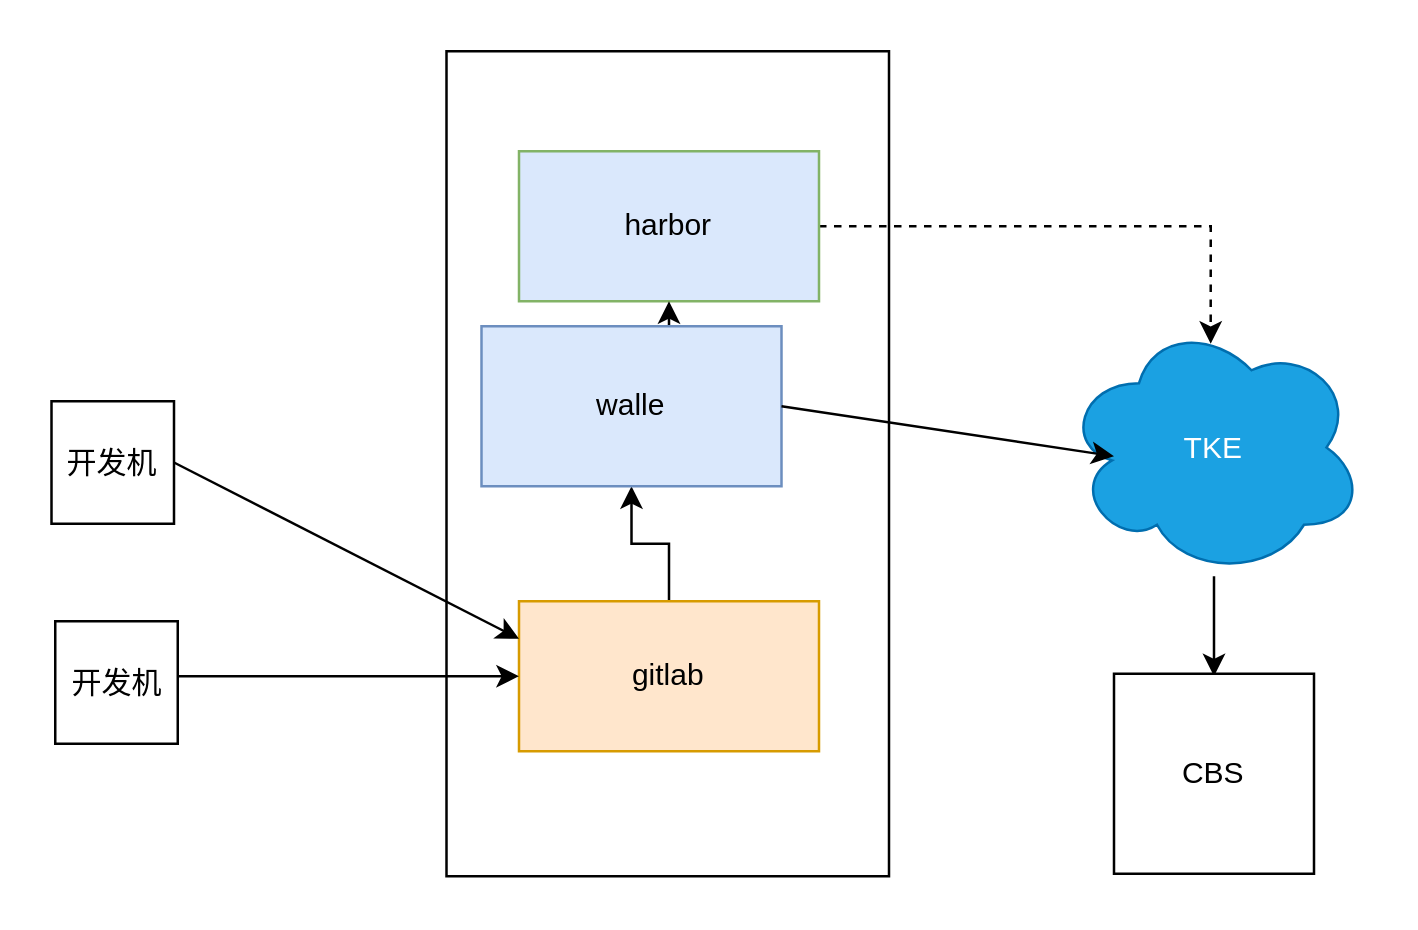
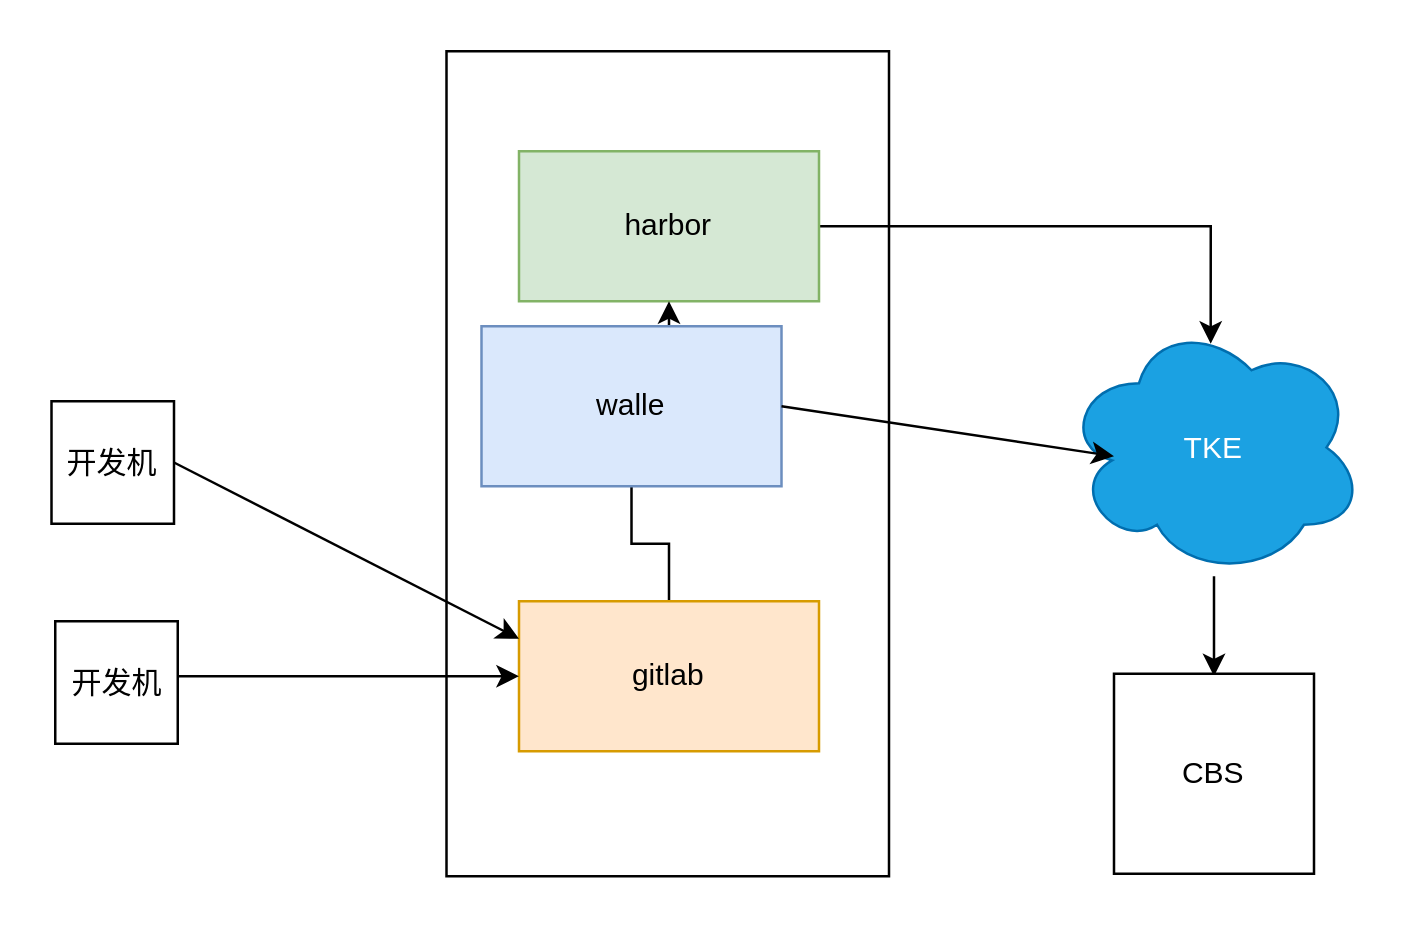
node "harbor": fillcolor #dae8fc -> #d5e8d4
edge "harbor" -> "TKE": style dashed -> solid
edge "gitlab" -> "walle": arrowhead classic -> none
